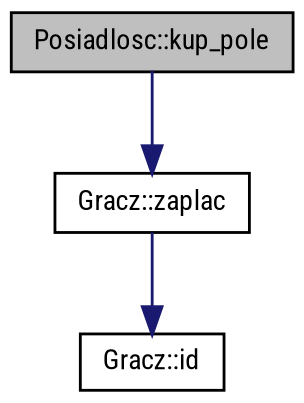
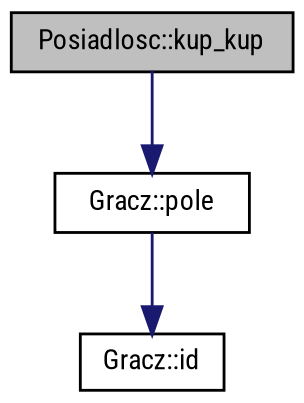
node "Posiadlosc::kup_pole": label "Posiadlosc::kup_pole" -> "Posiadlosc::kup_kup"
node "Gracz::zaplac": label "Gracz::zaplac" -> "Gracz::pole"
